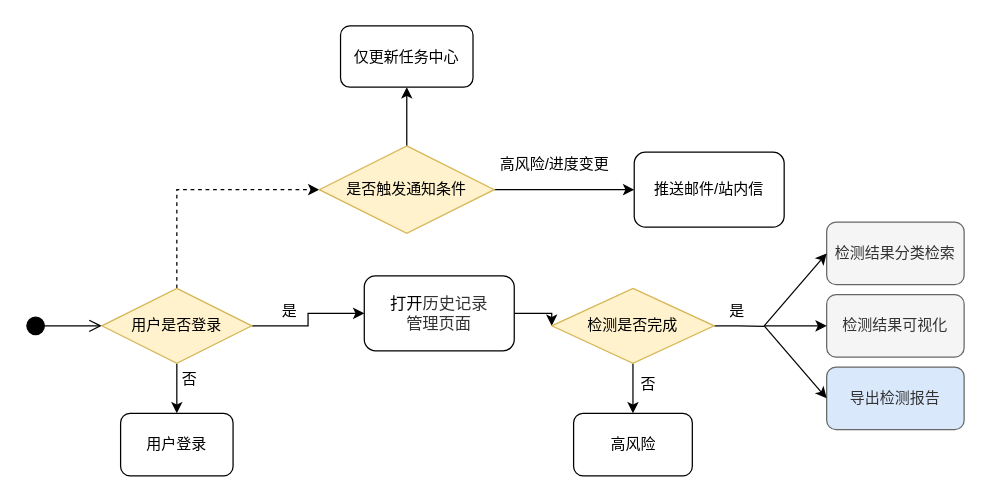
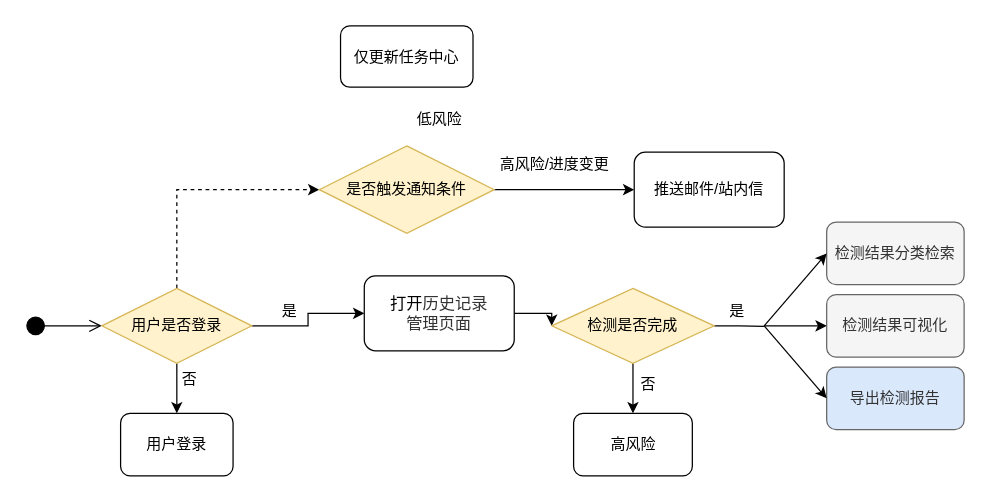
node "低风险": added
edge "是否触发通知条件" -> "仅更新任务中心": removed
